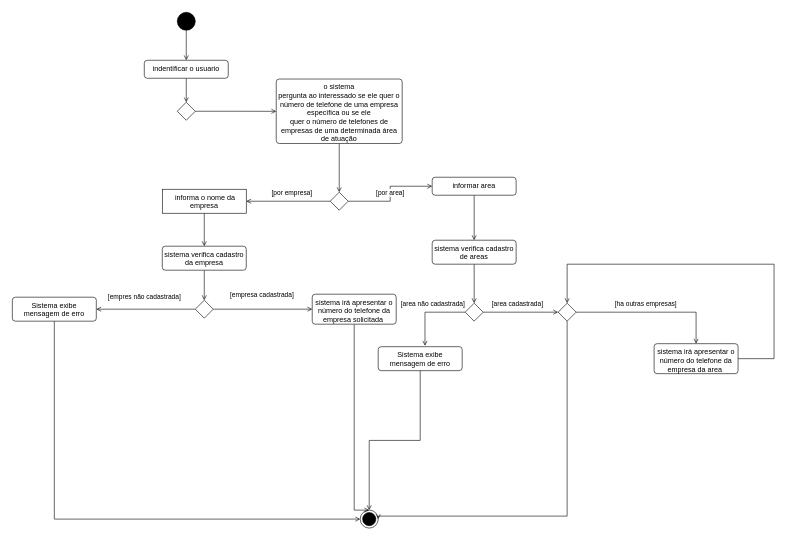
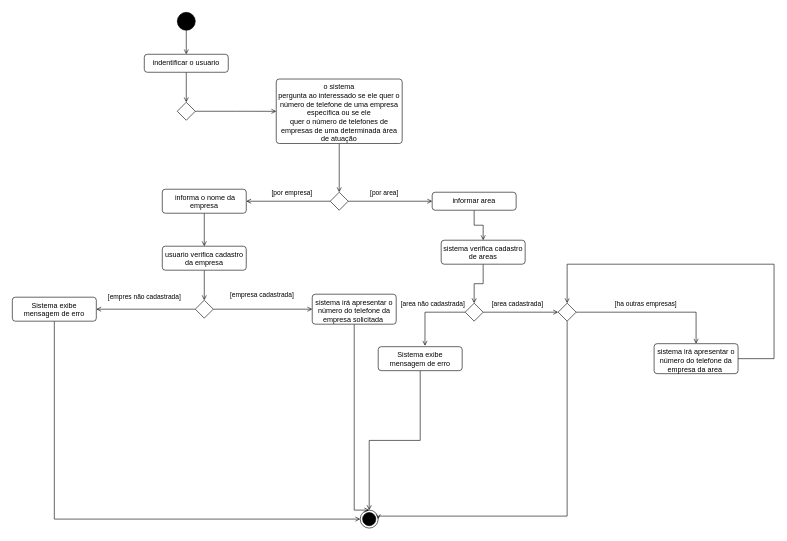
node "indentificar o usuario": moved (186, 69) -> (186, 63)
node "informar area": moved (474, 186) -> (474, 201)
node "informa o nome da empresa": shape rectangle -> rounded rectangle
node "sistema verifica cadastro de areas": moved (474, 252) -> (483, 252)
node "sistema verifica cadastro da empresa": label "sistema verifica cadastro da empresa" -> "usuario verifica cadastro da empresa"
